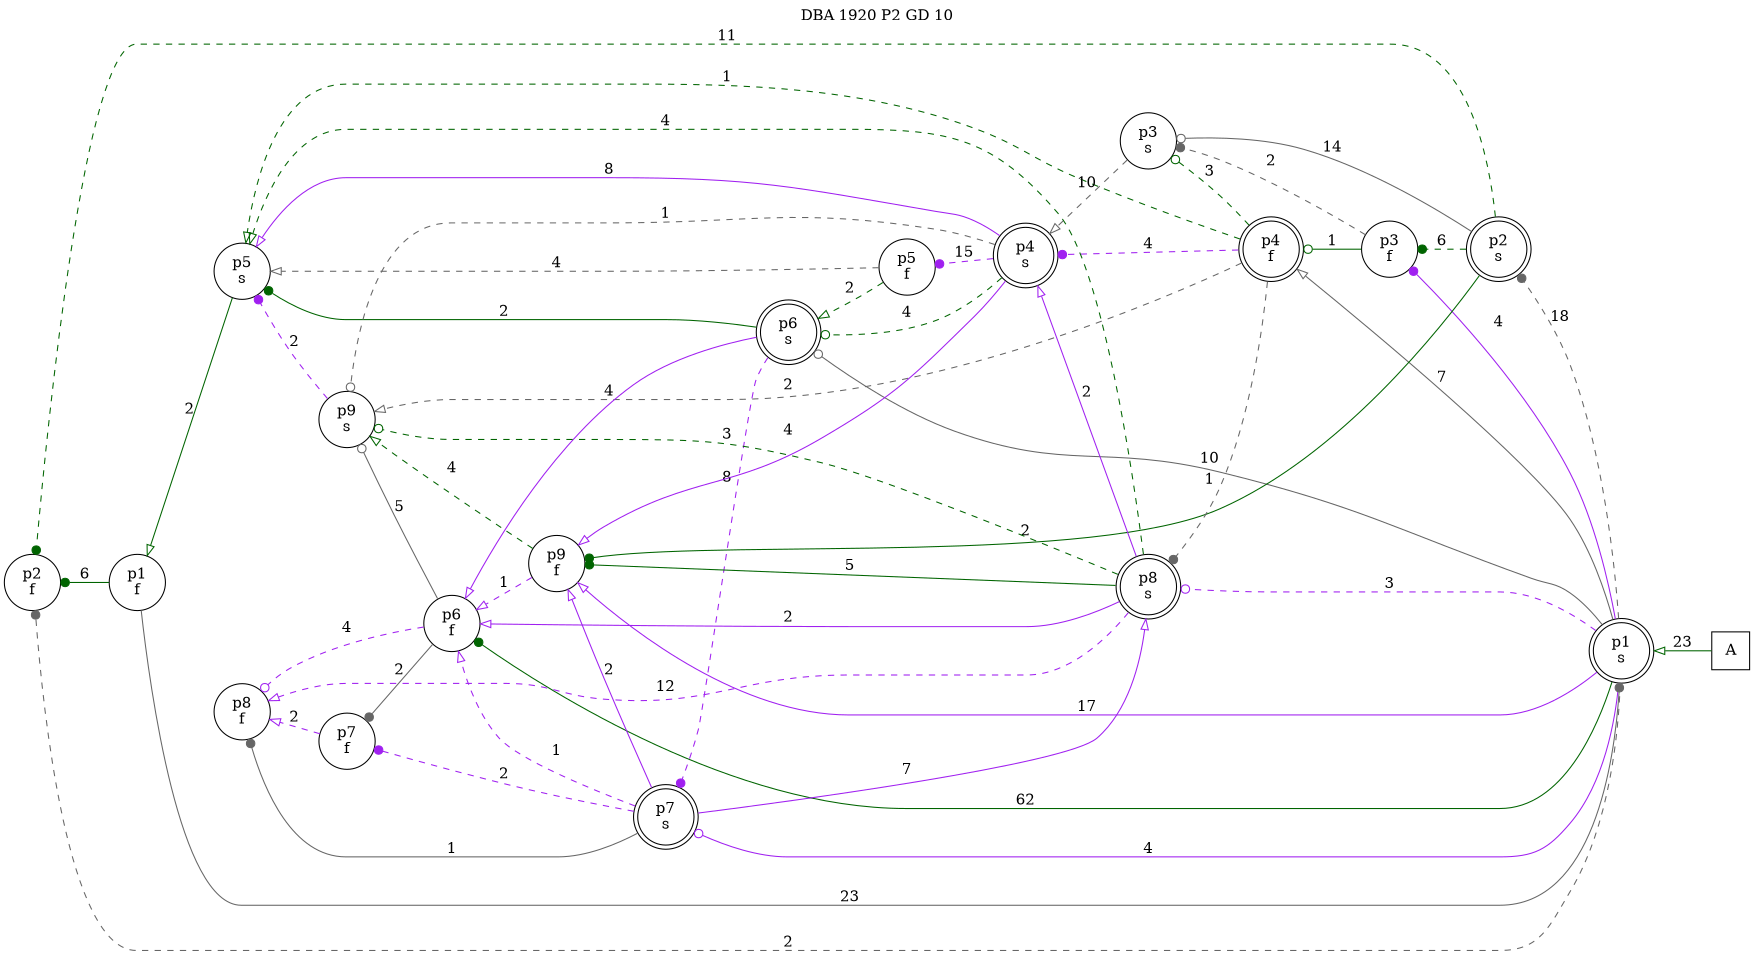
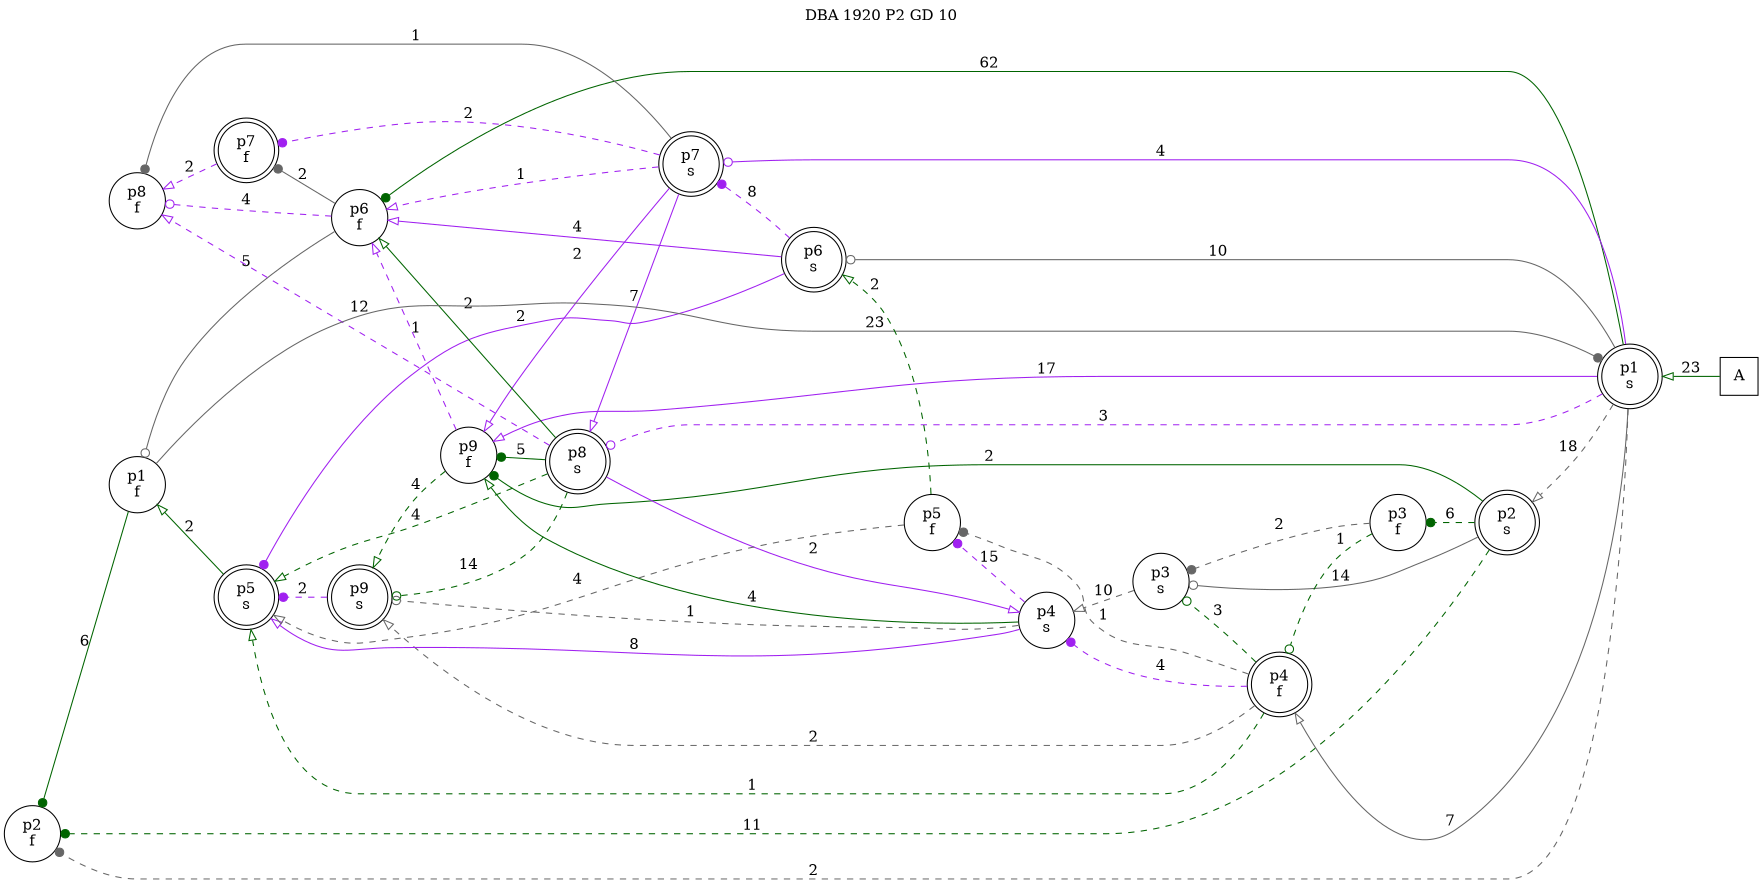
edge "p3 f" -> "p4 f": style solid -> dashed
node "p4 s": shape doublecircle -> circle
node "p5 s": shape circle -> doublecircle
edge "p6 s" -> "p5 s": color darkgreen -> purple
edge "p4 s" -> "p6 s": removed, label "4"
node "p9 s": shape circle -> doublecircle
edge "p4 f" -> "p8 s": now "p4 f" -> "p5 f"
edge "p1 s" -> "p3 f": removed, label "4"
edge "p8 s" -> "p9 s": label "3" -> "14"
edge "p4 s" -> "p9 f": color purple -> darkgreen
edge "p1 s" -> "p2 s": arrowhead dot -> onormal
edge "p6 f" -> "p9 s": now "p6 f" -> "p1 f"
edge "p8 s" -> "p6 f": color purple -> darkgreen
node "p7 f": shape circle -> doublecircle
